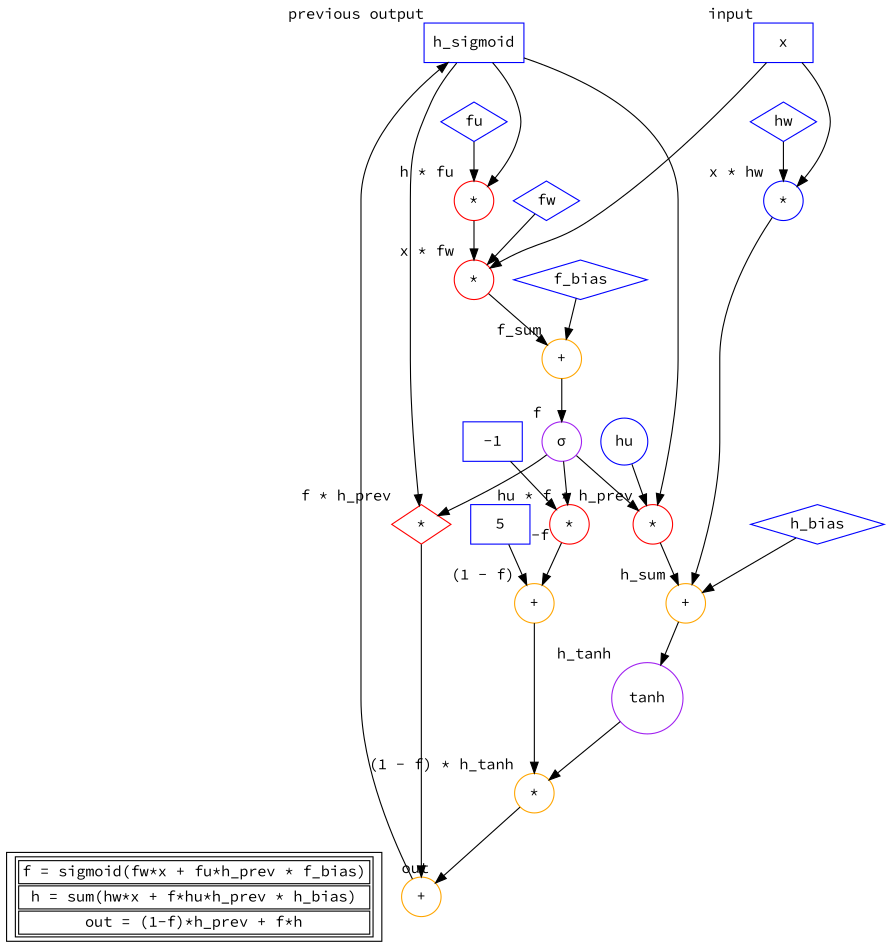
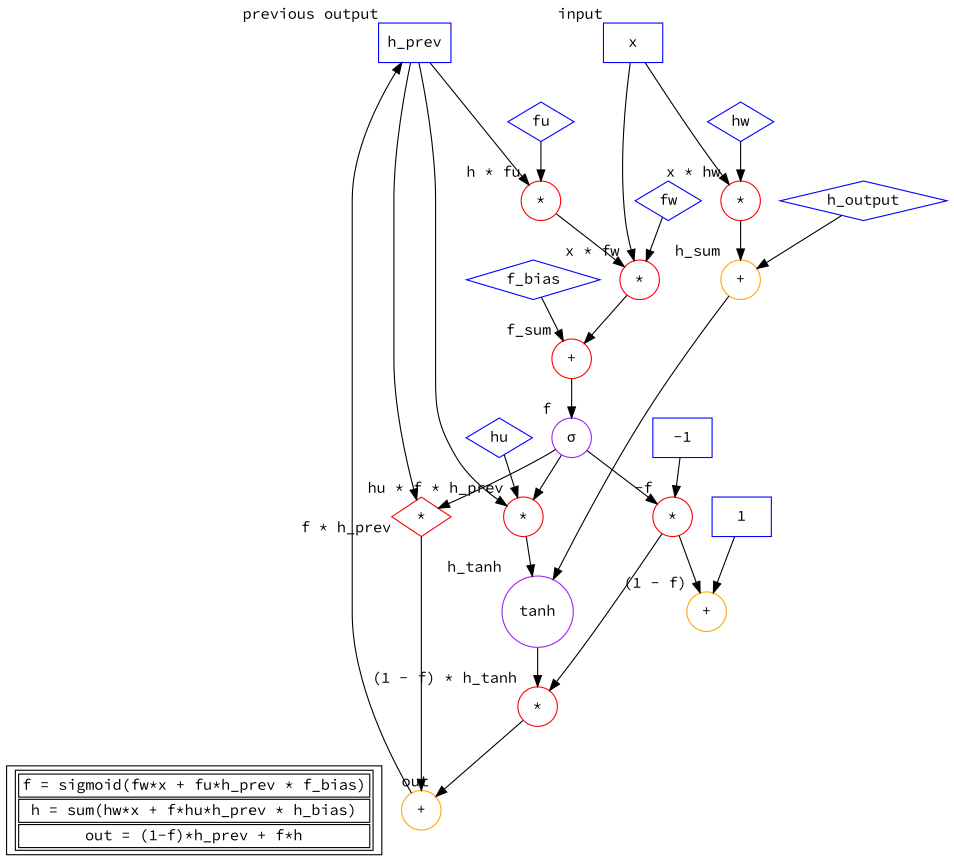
node "h_sigmoid previous output": label "h_sigmoid previous output" -> "h_prev previous output"
node "* x * hw": color blue -> red
node "+ f_sum": color orange -> red
node "hu": shape circle -> diamond
node "5": label "5" -> "1"
node "h_bias": label "h_bias" -> "h_output"
edge "* hu * f * h_prev" -> "+ h_sum": now "* hu * f * h_prev" -> "tanh h_tanh"
edge "+ (1 - f)" -> "* (1 - f) * h_tanh": now "* -f" -> "* (1 - f) * h_tanh"
node "* (1 - f) * h_tanh": color orange -> red
